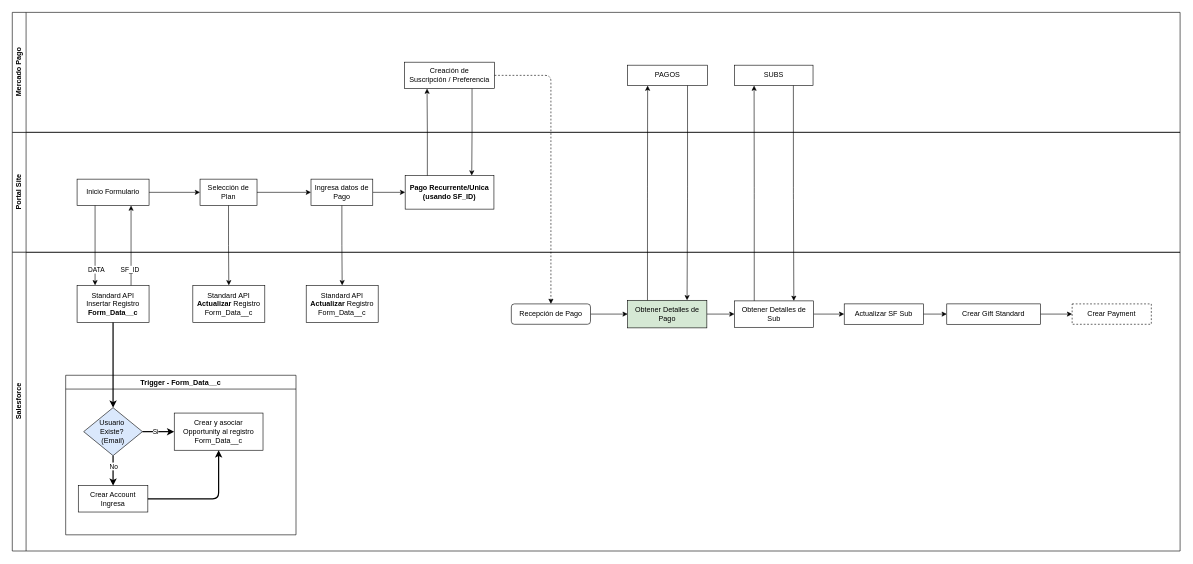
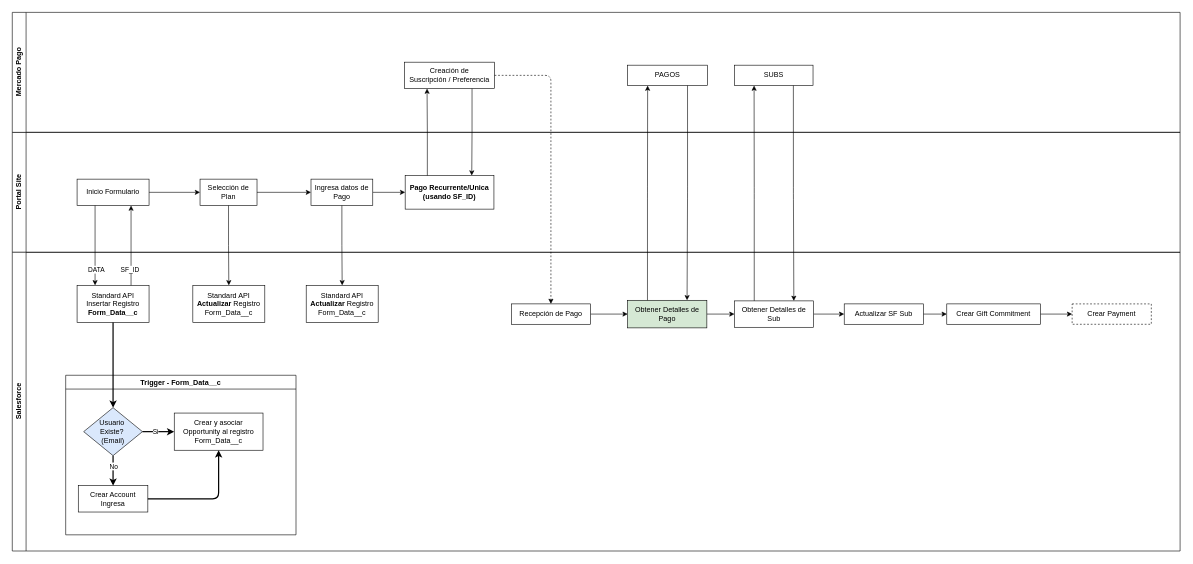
node "Recepción de Pago": shape rounded rectangle -> rectangle
node "Crear Gift Standard": label "Crear Gift Standard" -> "Crear Gift Commitment"
